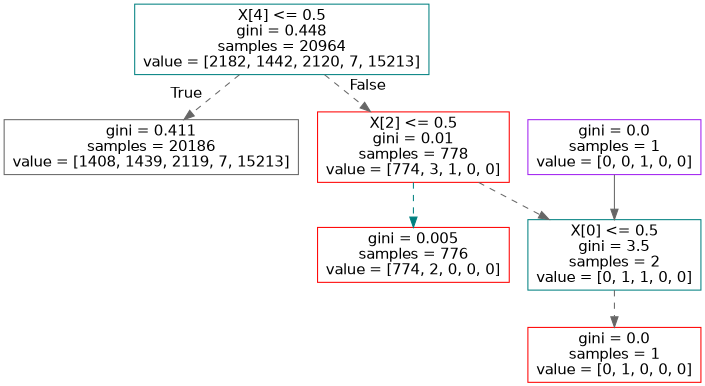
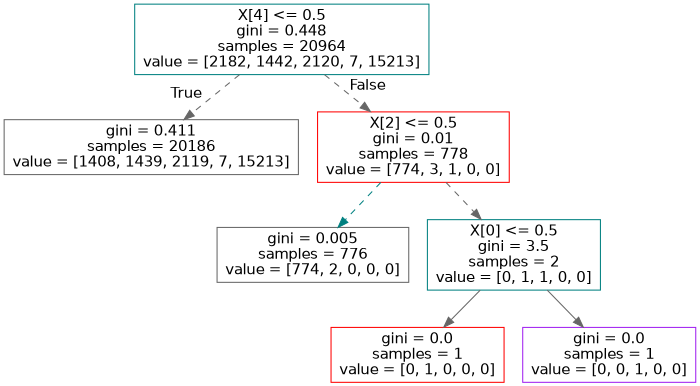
edge "gini = 0.0 samples = 1 value = [0, 0, 1, 0, 0]" -> "X[0] <= 0.5 gini = 3.5 samples = 2 value = [0, 1, 1, 0, 0]": reversed
node "gini = 0.005 samples = 776 value = [774, 2, 0, 0, 0]": color red -> gray40
edge "X[0] <= 0.5 gini = 3.5 samples = 2 value = [0, 1, 1, 0, 0]" -> "gini = 0.0 samples = 1 value = [0, 1, 0, 0, 0]": style dashed -> solid
